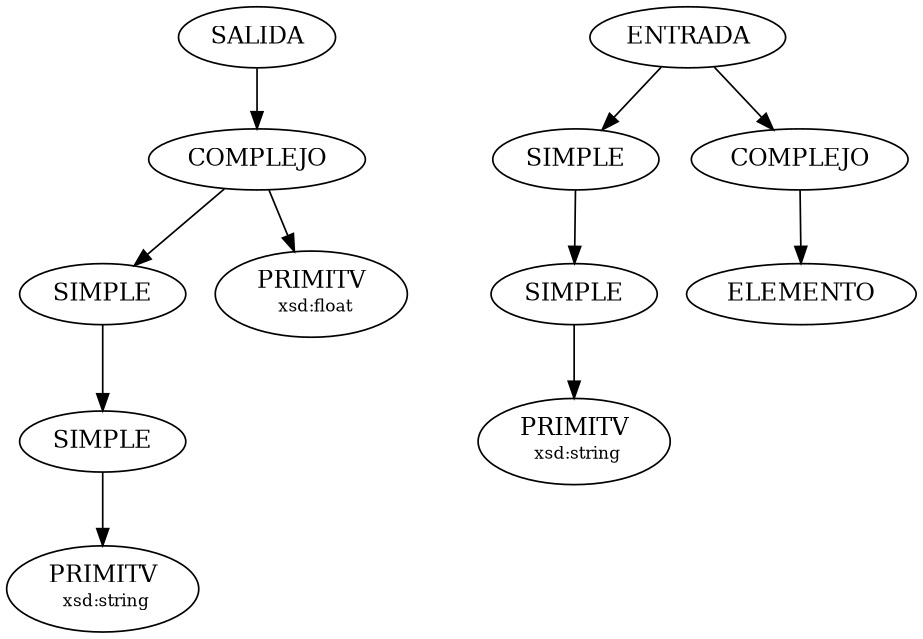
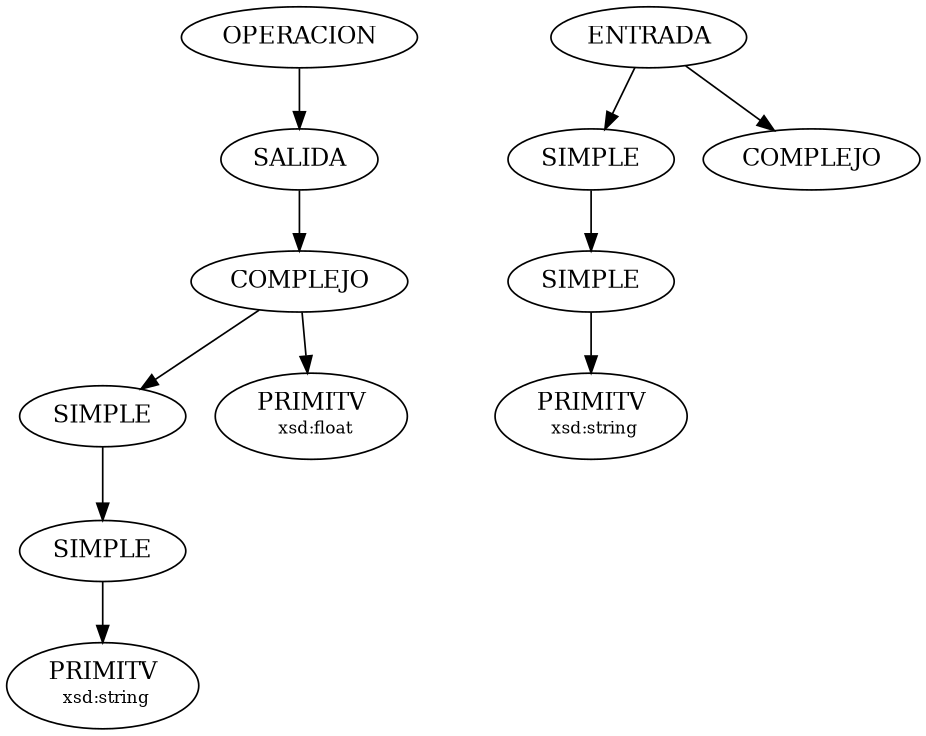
node "OPERACION": added
node "ELEMENTO": removed
